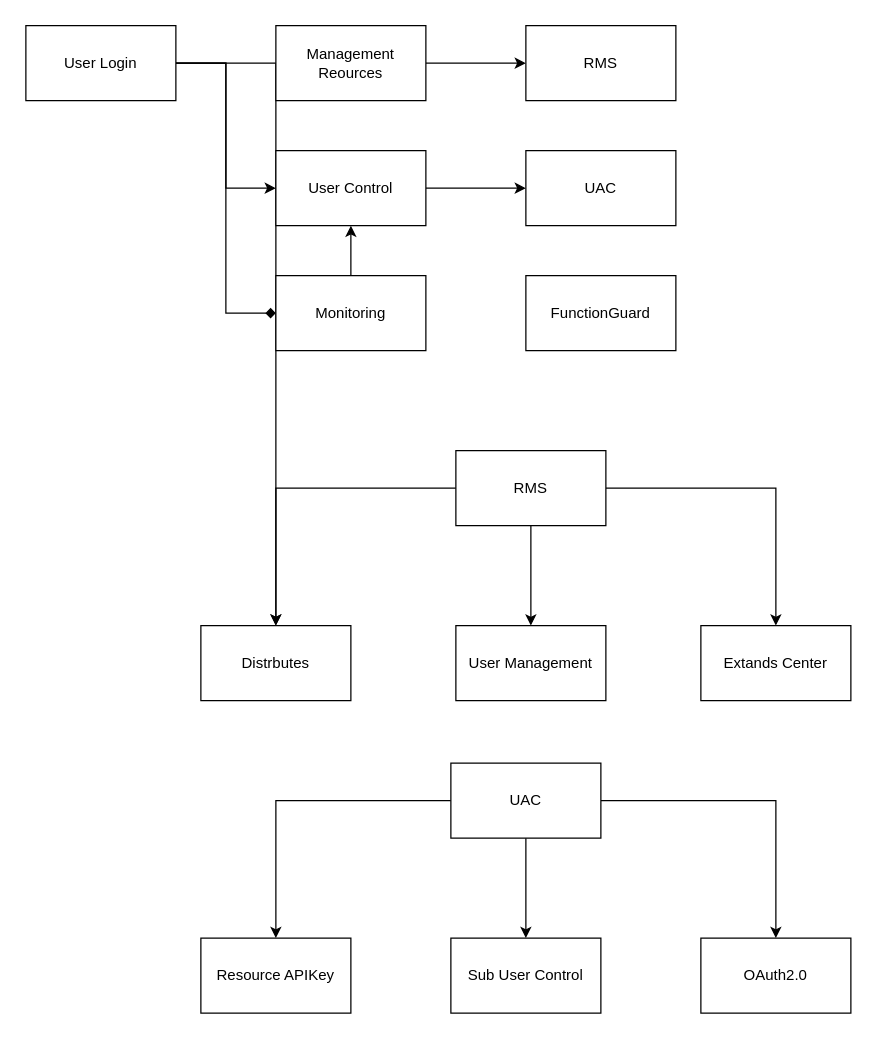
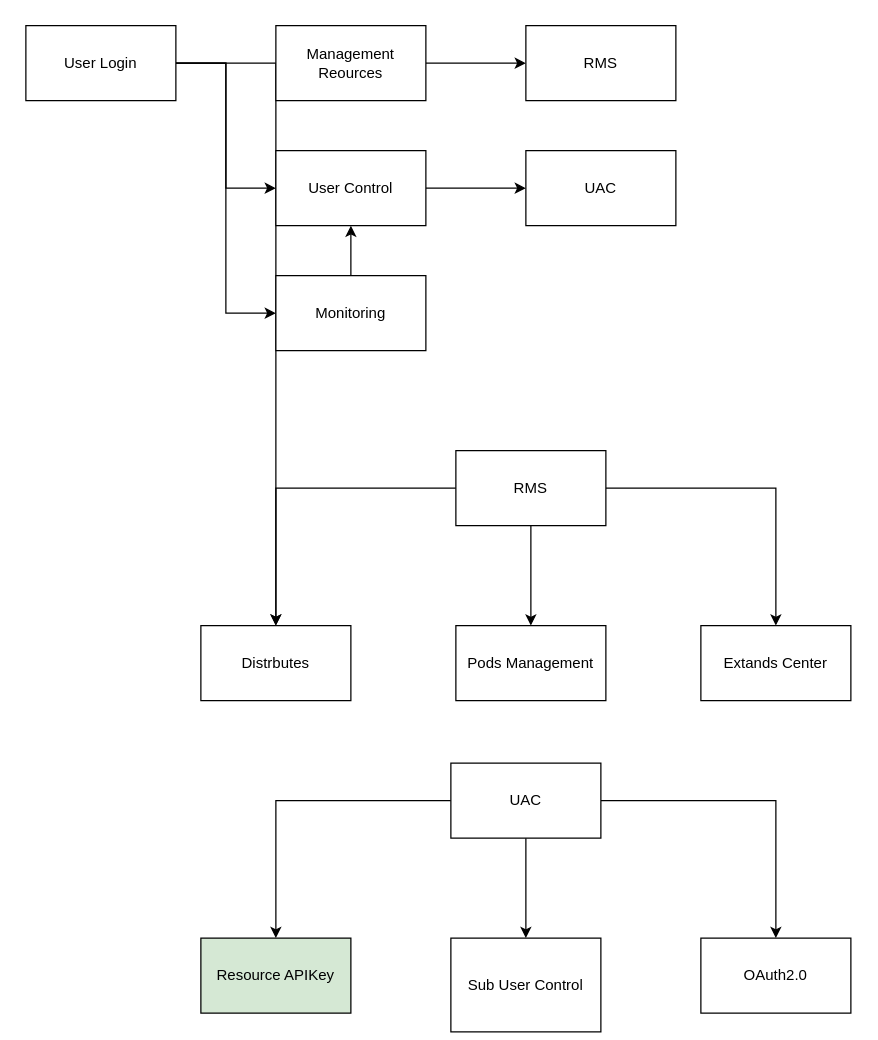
edge "User Login" -> "Monitoring": arrowhead diamond -> classic
node "FunctionGuard": removed
node "User Management": label "User Management" -> "Pods Management"
node "Resource APIKey": fillcolor #ffffff -> #d5e8d4
node "Sub User Control": size 150x75 -> 150x94
